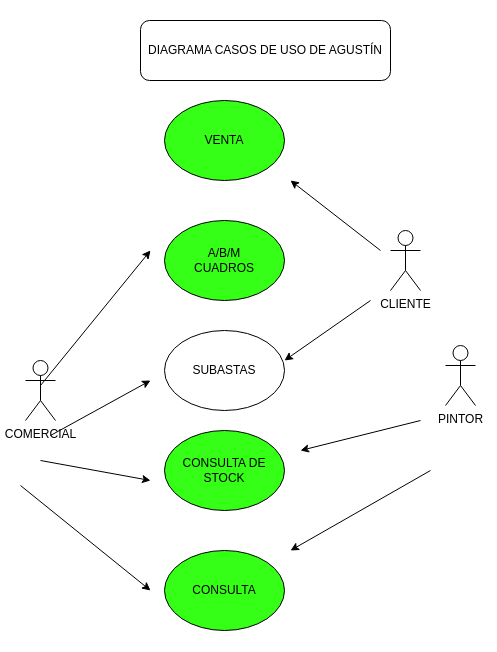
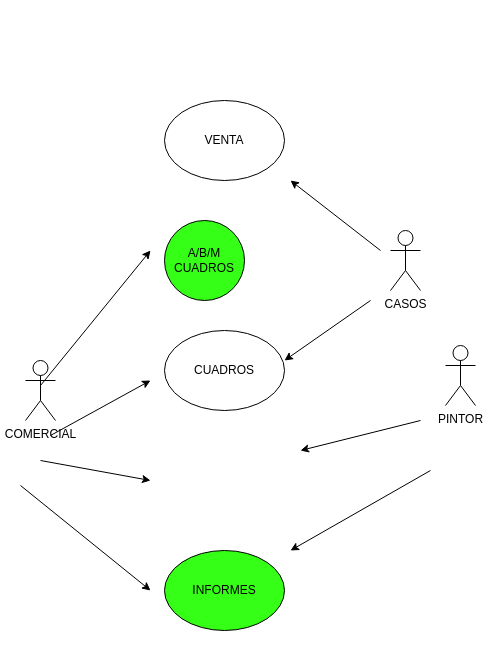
node "DIAGRAMA CASOS DE USO DE AGUSTÍN": removed
node "VENTA": fillcolor #36ff17 -> #ffffff
node "A/B/M CUADROS": size 120x80 -> 80x80
node "CLIENTE": label "CLIENTE" -> "CASOS"
node "SUBASTAS": label "SUBASTAS" -> "CUADROS"
node "CONSULTA DE STOCK": removed
node "CONSULTA": label "CONSULTA" -> "INFORMES"
